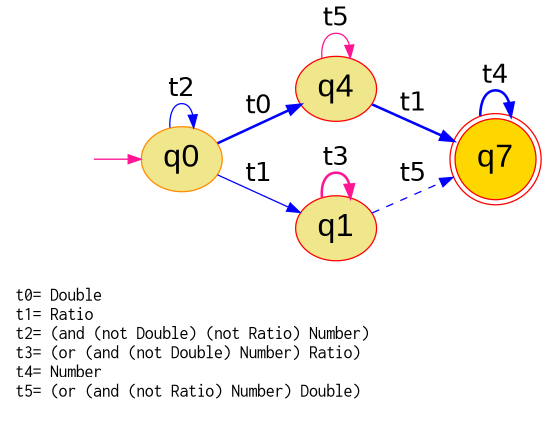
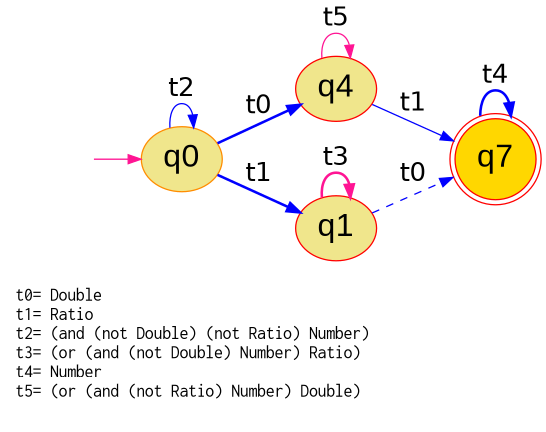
edge "q4" -> "q7": style bold -> solid
edge "q1" -> "q7": label "t5" -> "t0"
edge "q0" -> "q1": style solid -> bold
